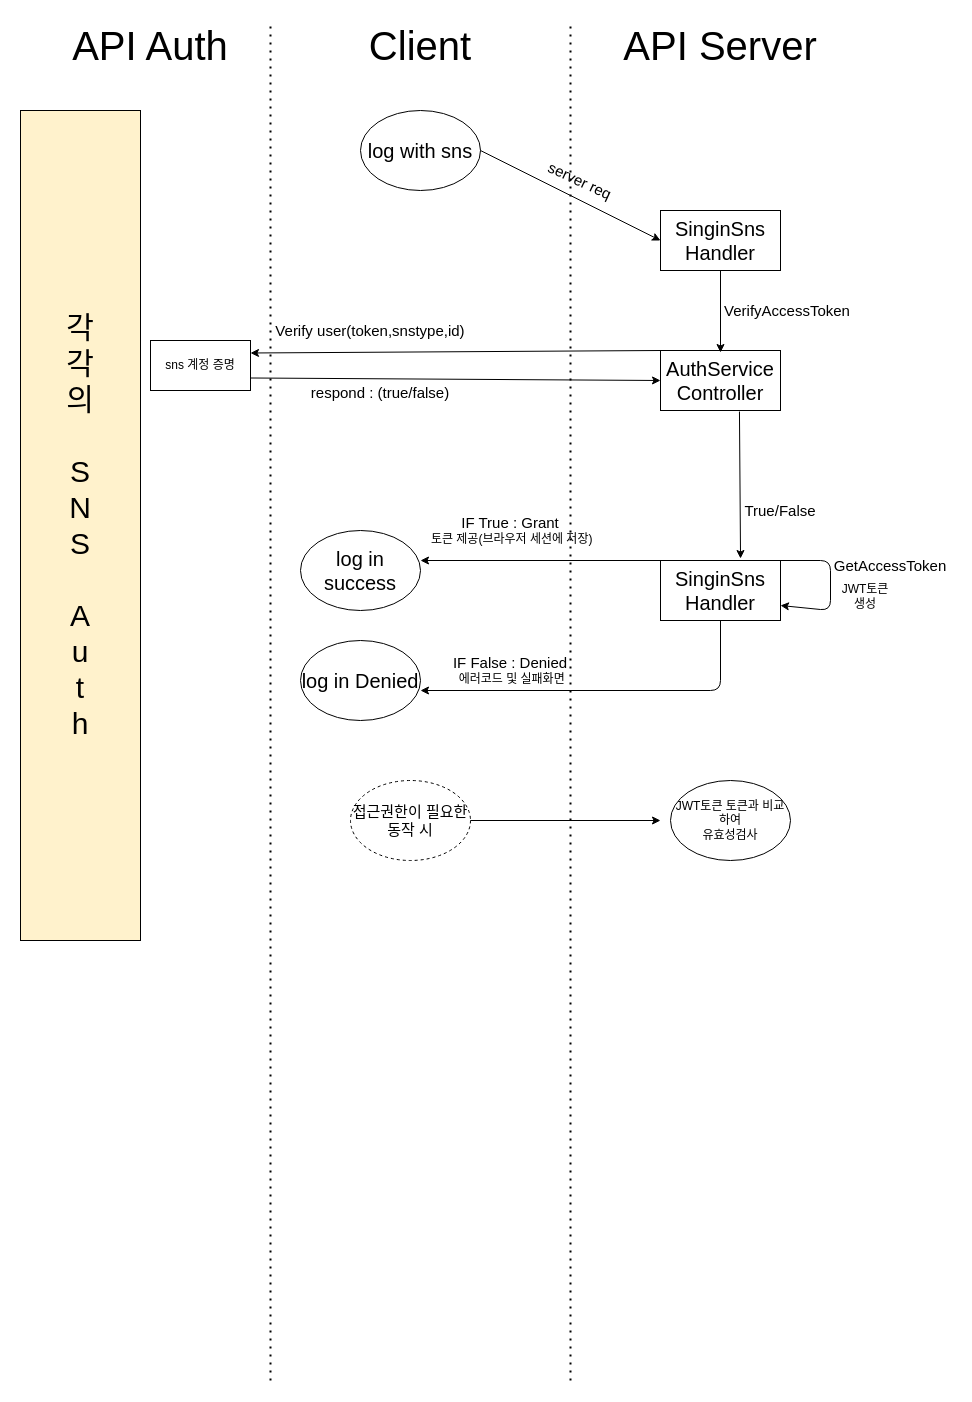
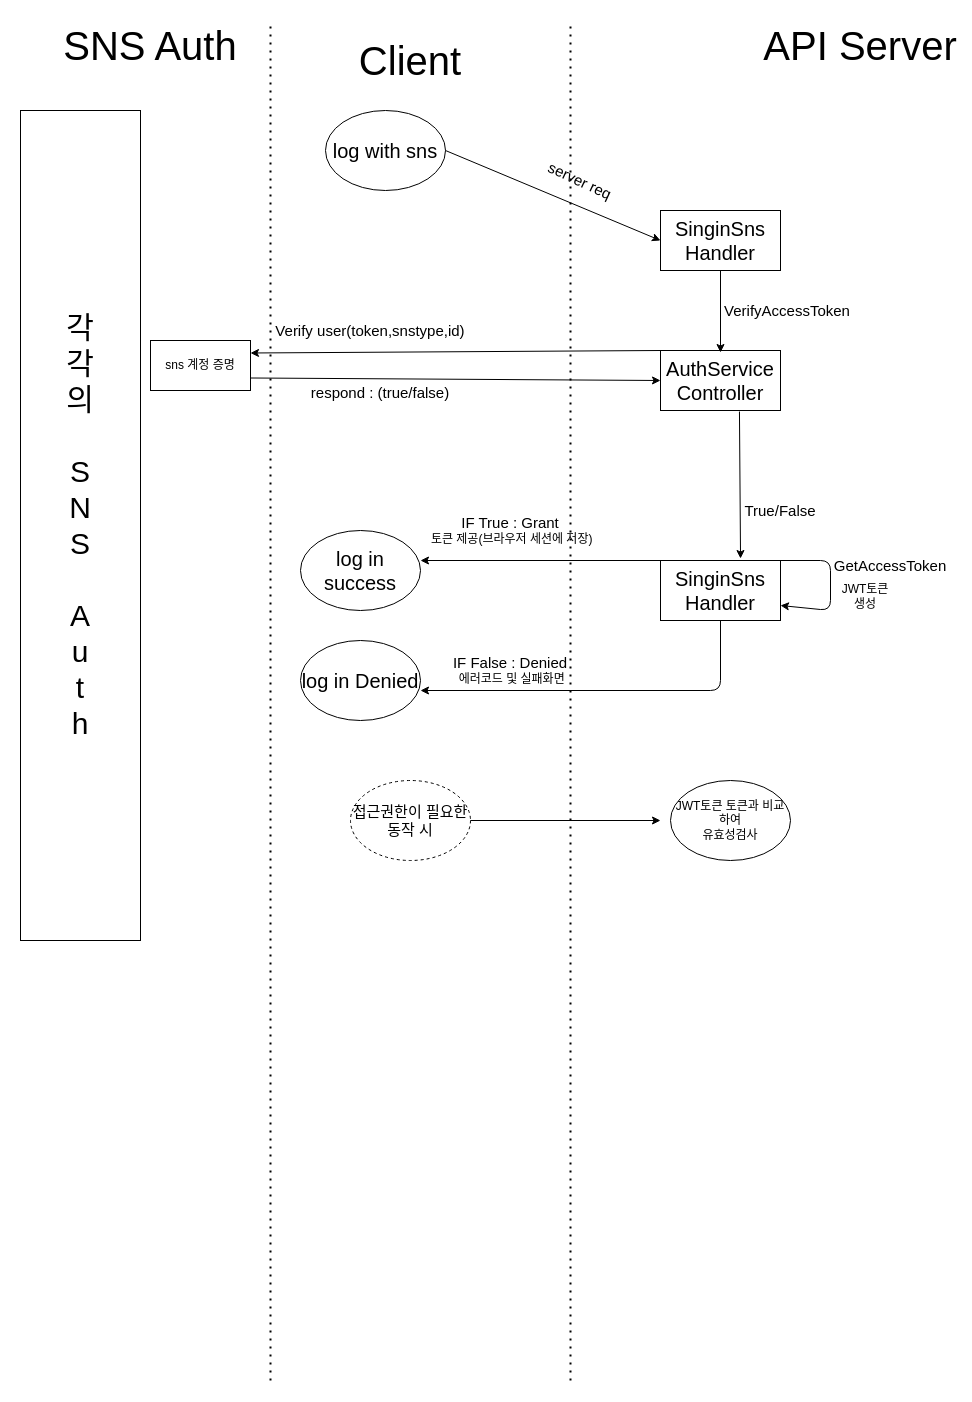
node "API Auth": label "API Auth" -> "SNS Auth"
node "Client": moved (421, 46) -> (411, 61)
node "API Server": moved (721, 46) -> (861, 46)
node "log with sns": moved (421, 151) -> (386, 151)
node "각 각 의 S N S A u t h": fillcolor #fff2cc -> #ffffff
